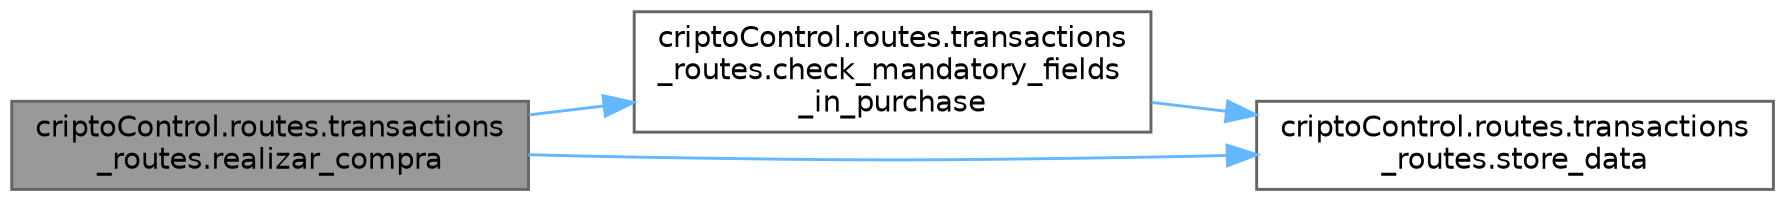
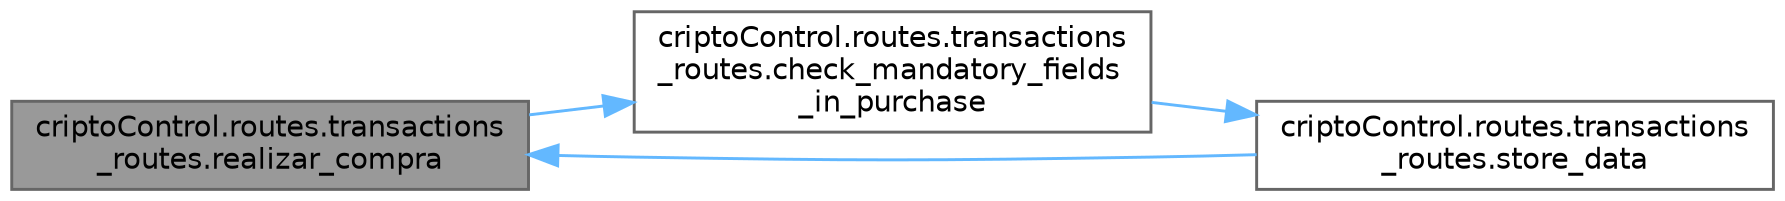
edge "criptoControl.routes.transactions _routes.realizar_compra" -> "criptoControl.routes.transactions _routes.store_data": reversed
